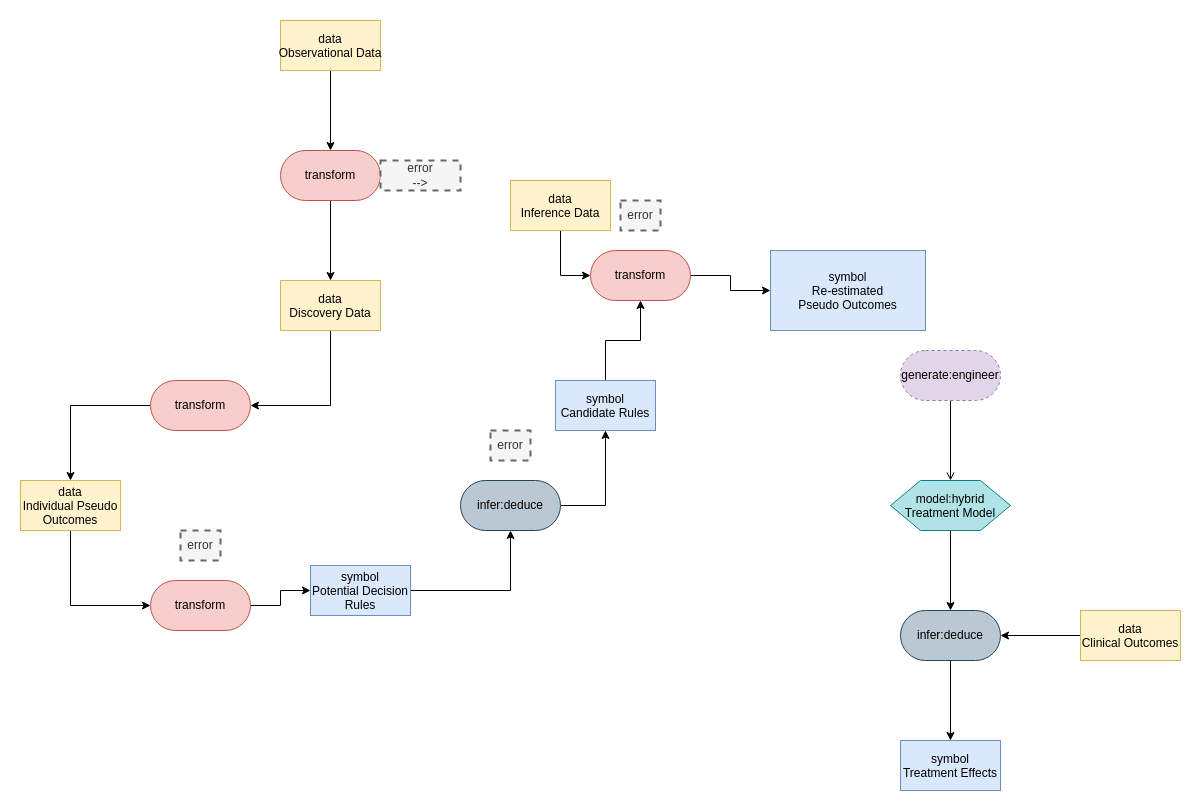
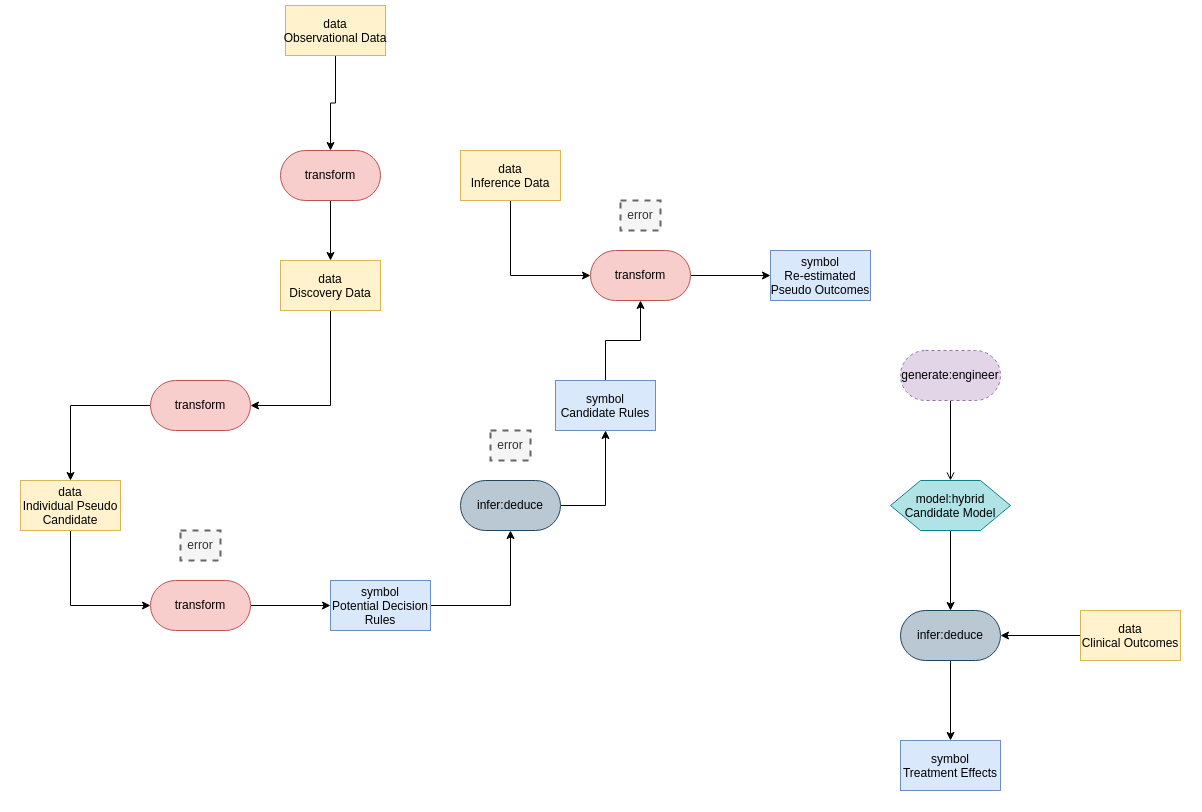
node "data Observational Data": moved (331, 46) -> (336, 31)
node "error -->": removed
node "data Inference Data": moved (561, 206) -> (511, 176)
node "symbol Re-estimated Pseudo Outcomes": size 155x80 -> 100x50
node "data Discovery Data": moved (331, 306) -> (331, 286)
node "data Individual Pseudo Outcomes": label "data Individual Pseudo Outcomes" -> "data Individual Pseudo Candidate"
node "model:hybrid Treatment Model": label "model:hybrid Treatment Model" -> "model:hybrid Candidate Model"
node "symbol Potential Decision Rules": moved (361, 591) -> (381, 606)
